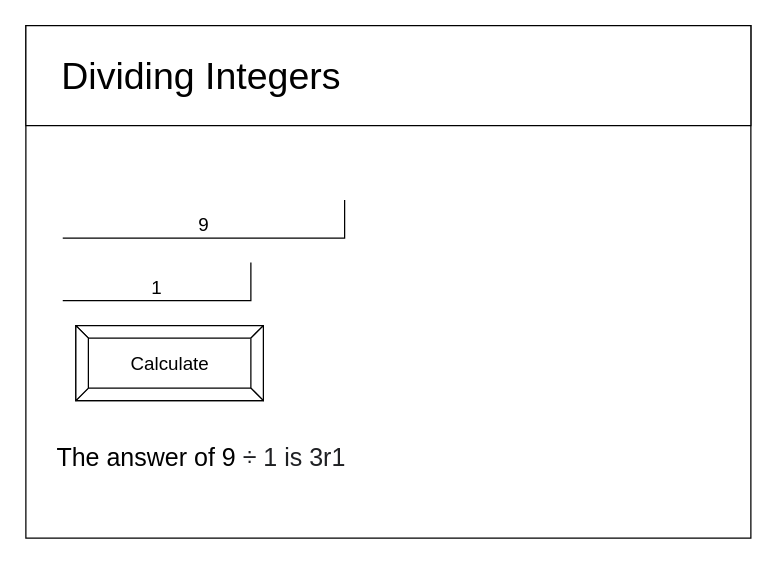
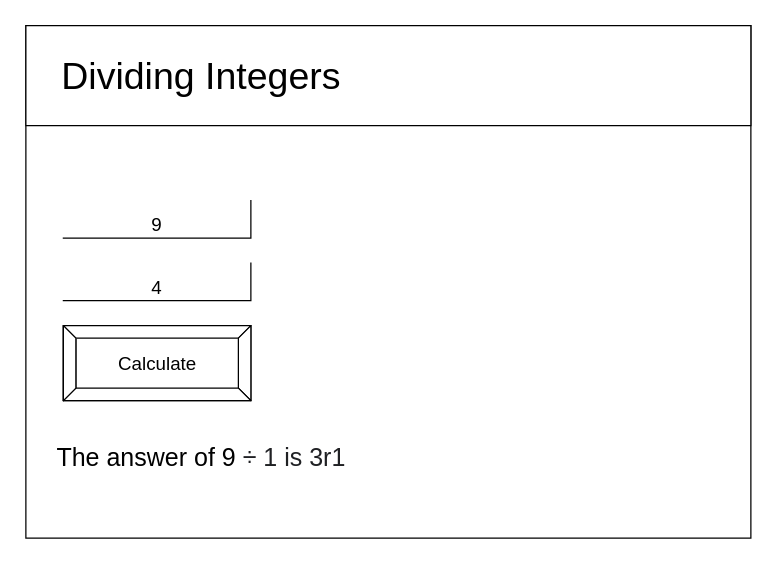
node "9": size 281x38 -> 188x38
node "1": label "1" -> "4"
node "Calculate": moved (169, 363) -> (157, 363)
